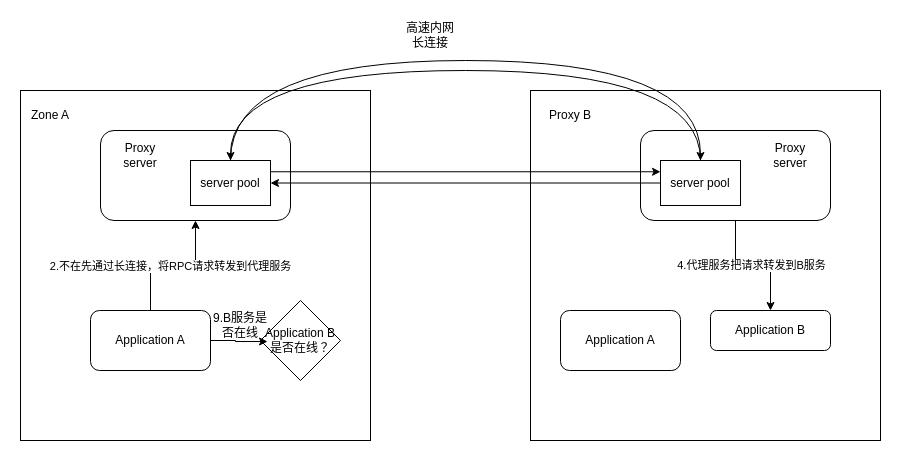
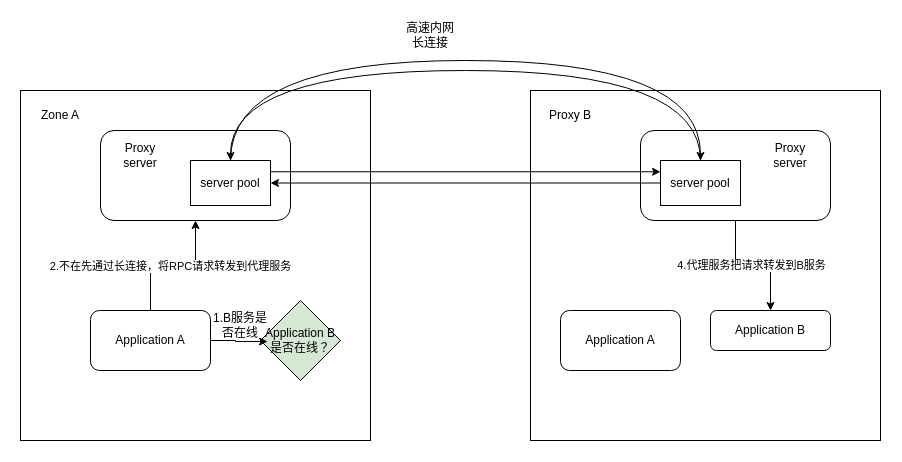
node "Zone A": moved (51, 116) -> (61, 116)
node "9.B服务是否在线": label "9.B服务是否在线" -> "1.B服务是否在线"
node "Application B是否在线？": fillcolor #ffffff -> #d5e8d4
